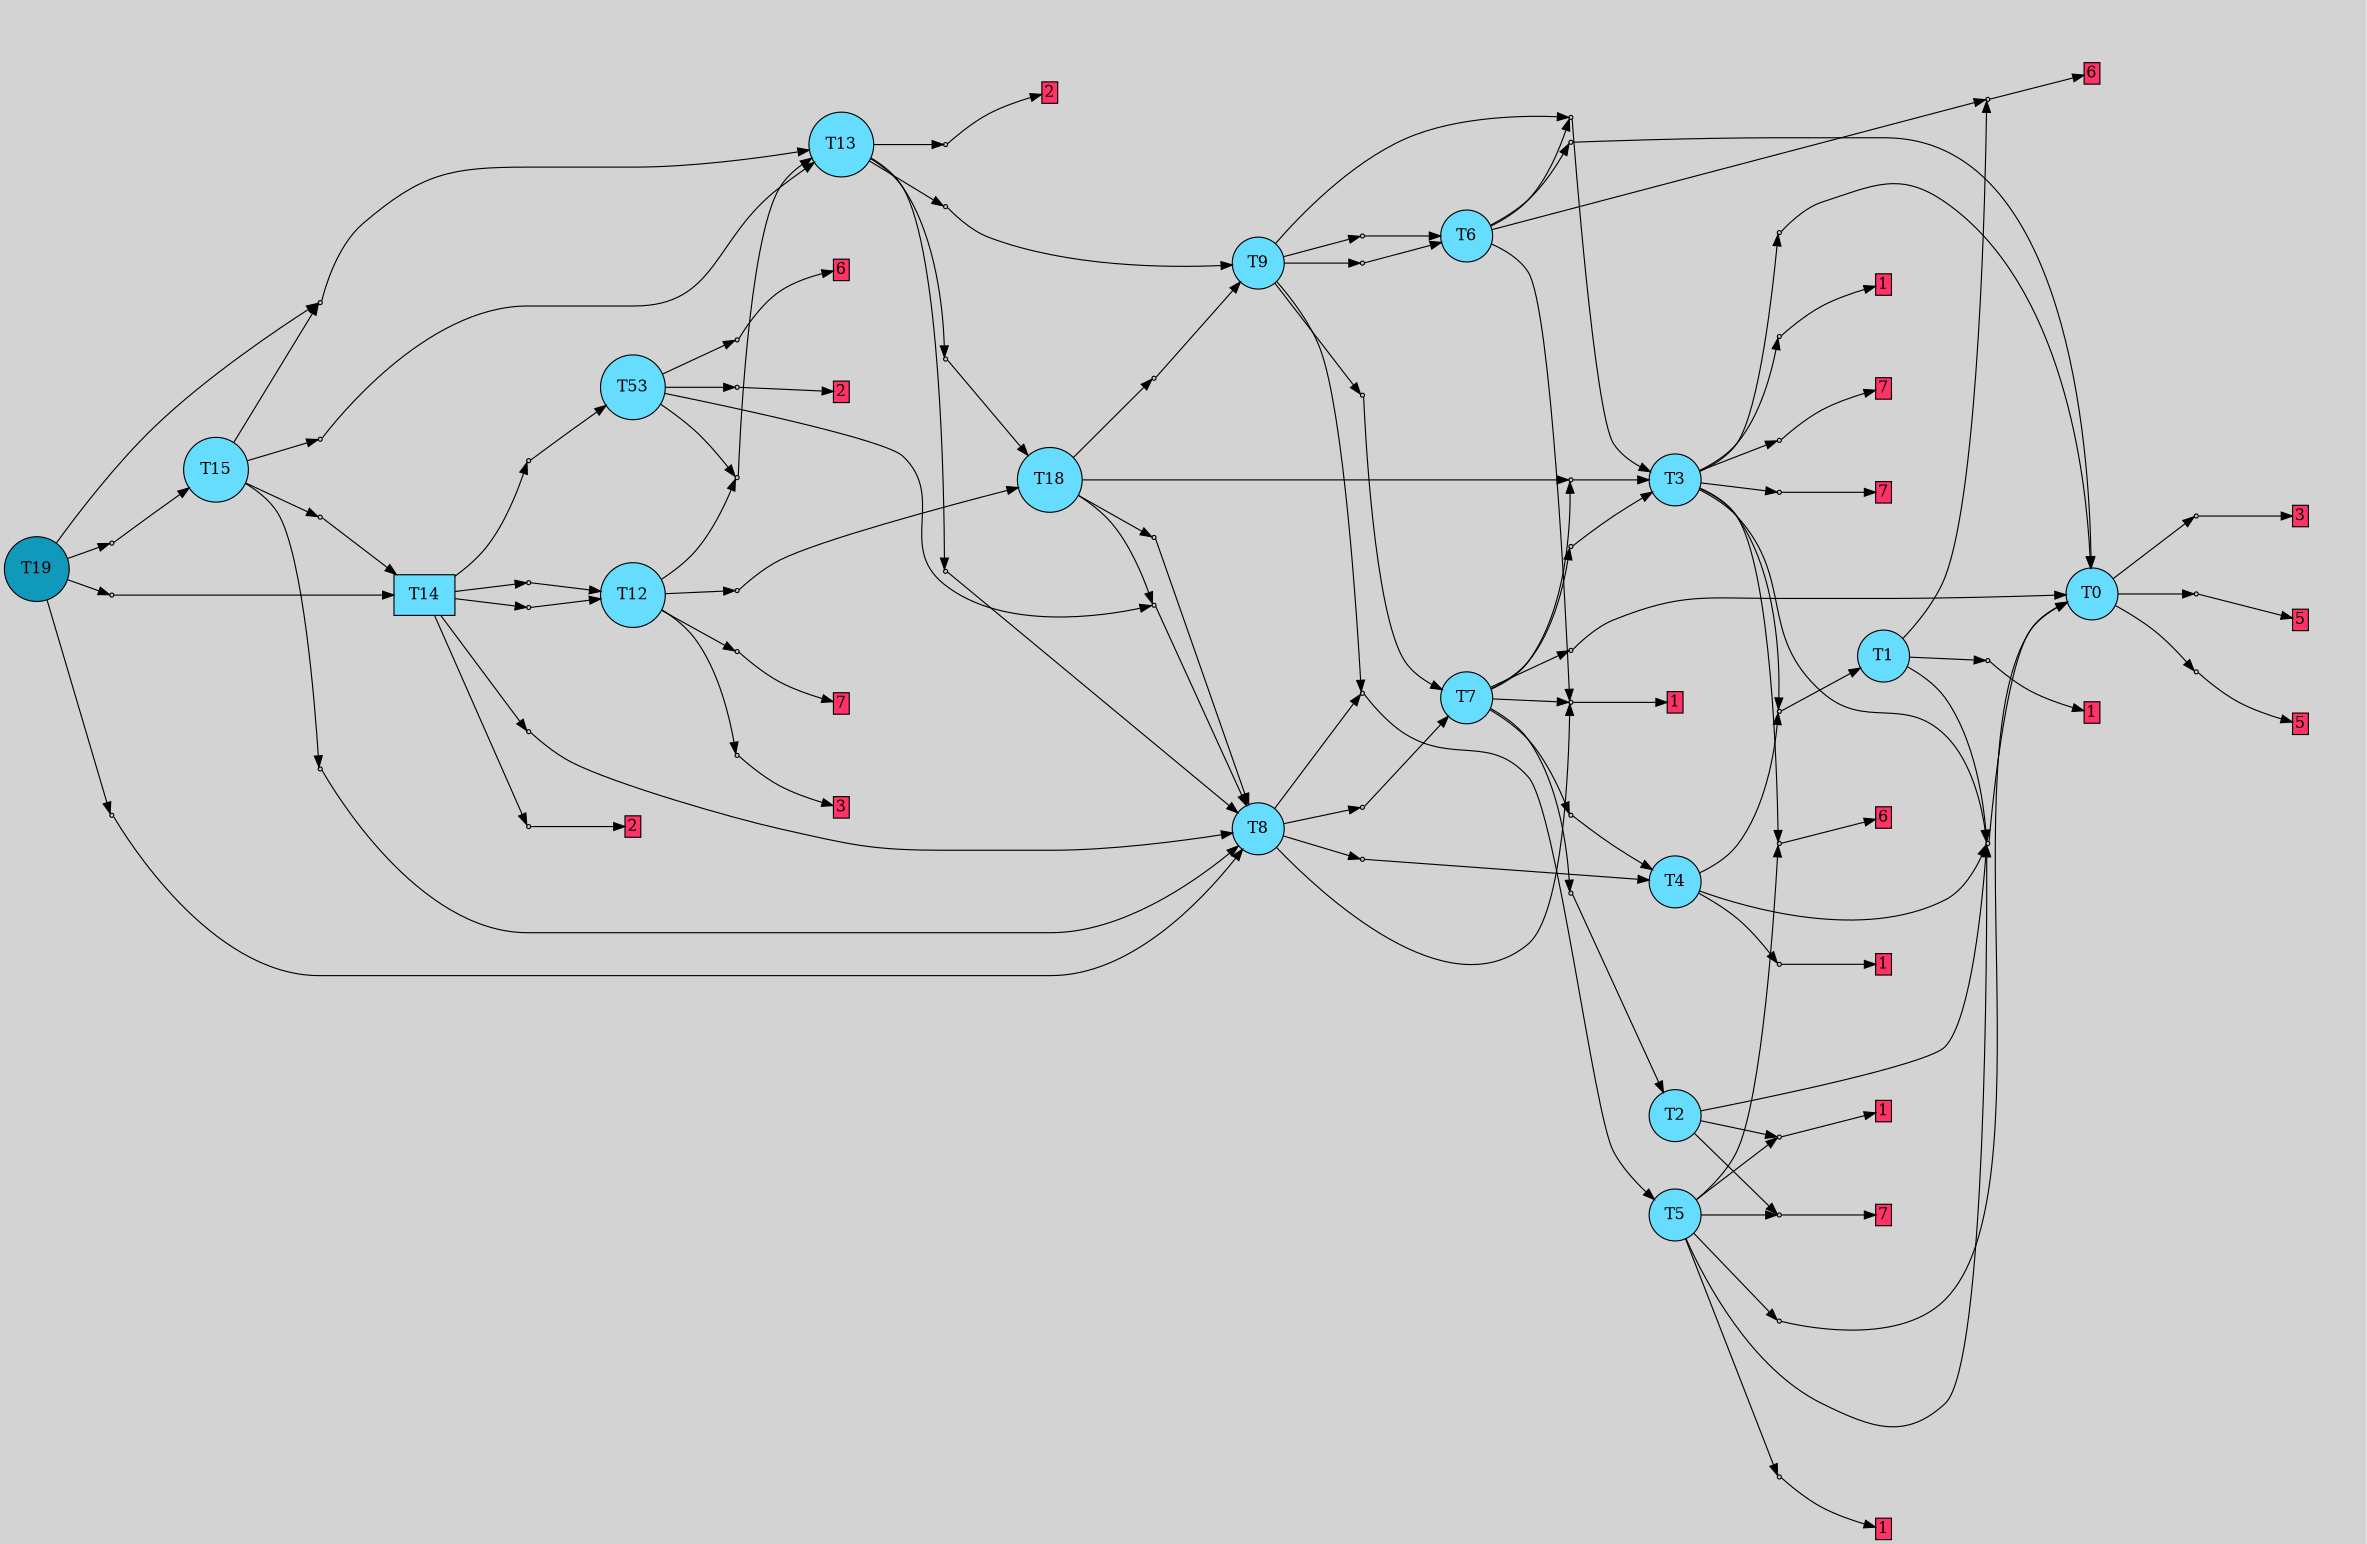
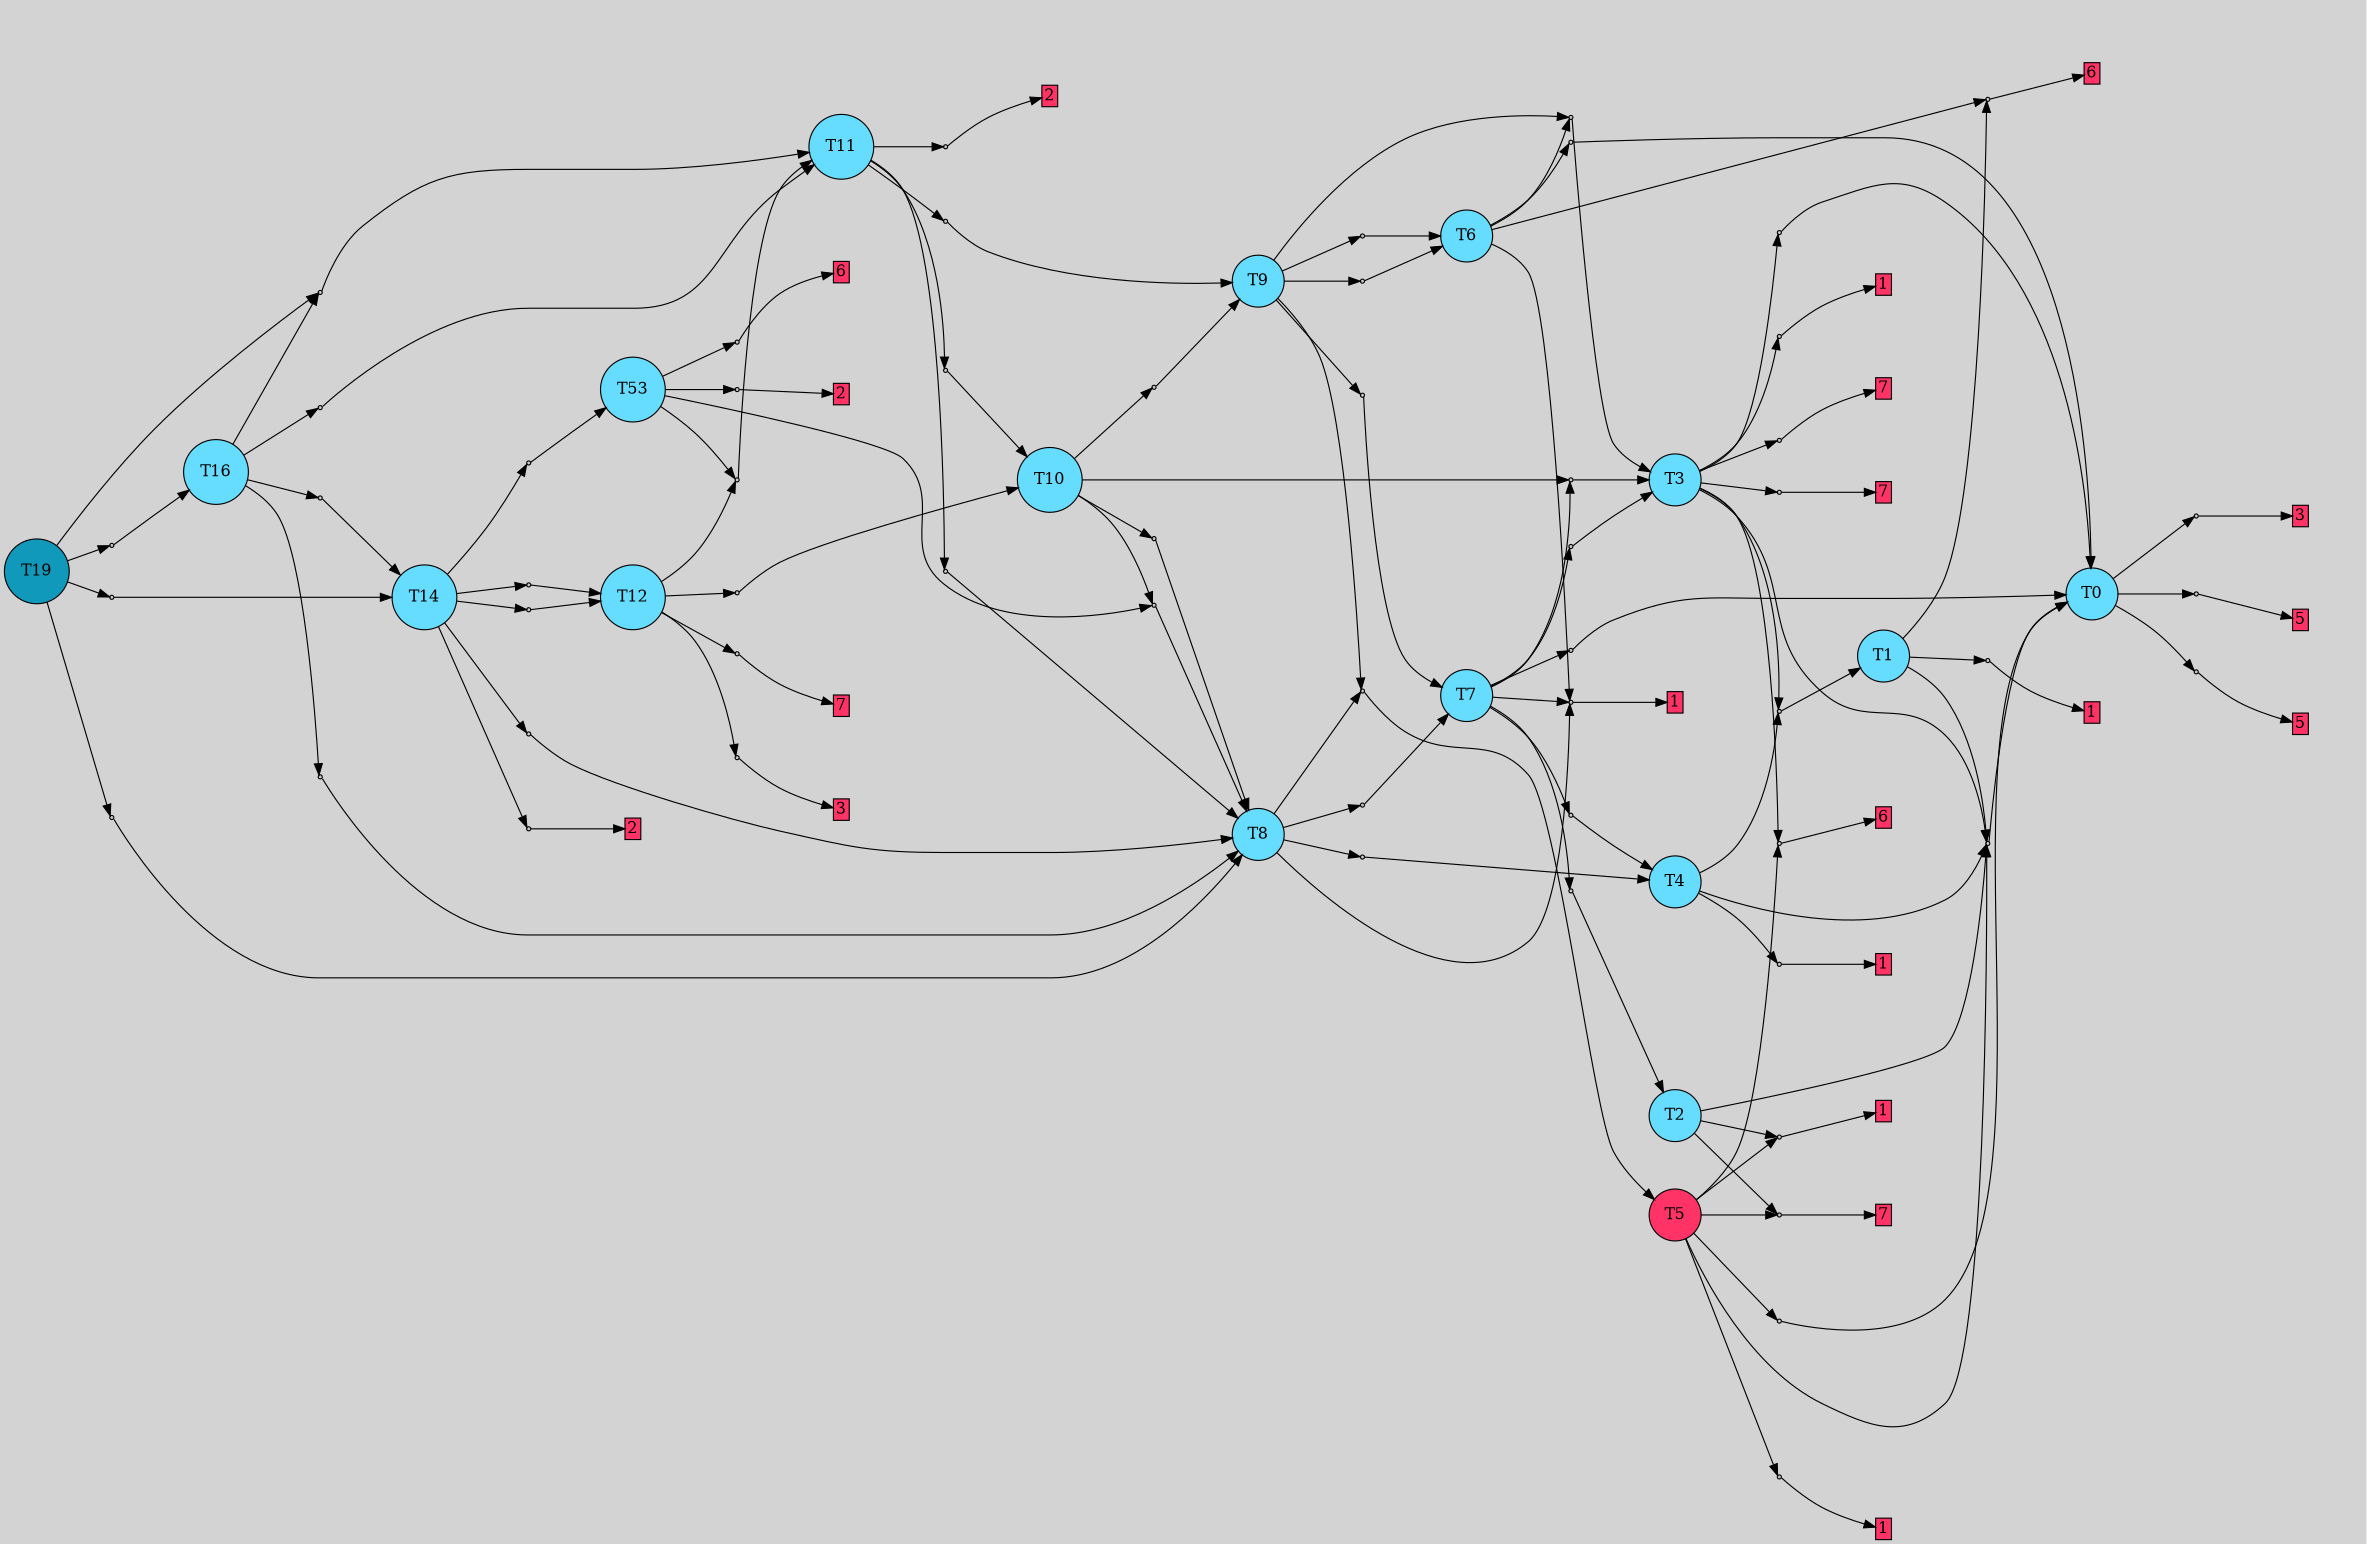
node "T13": label "T13" -> "T11"
node "T15": label "T15" -> "T16"
node "T18": label "T18" -> "T10"
node "T14": shape box -> circle
node "T5": fillcolor #66ddff -> #ff3366
